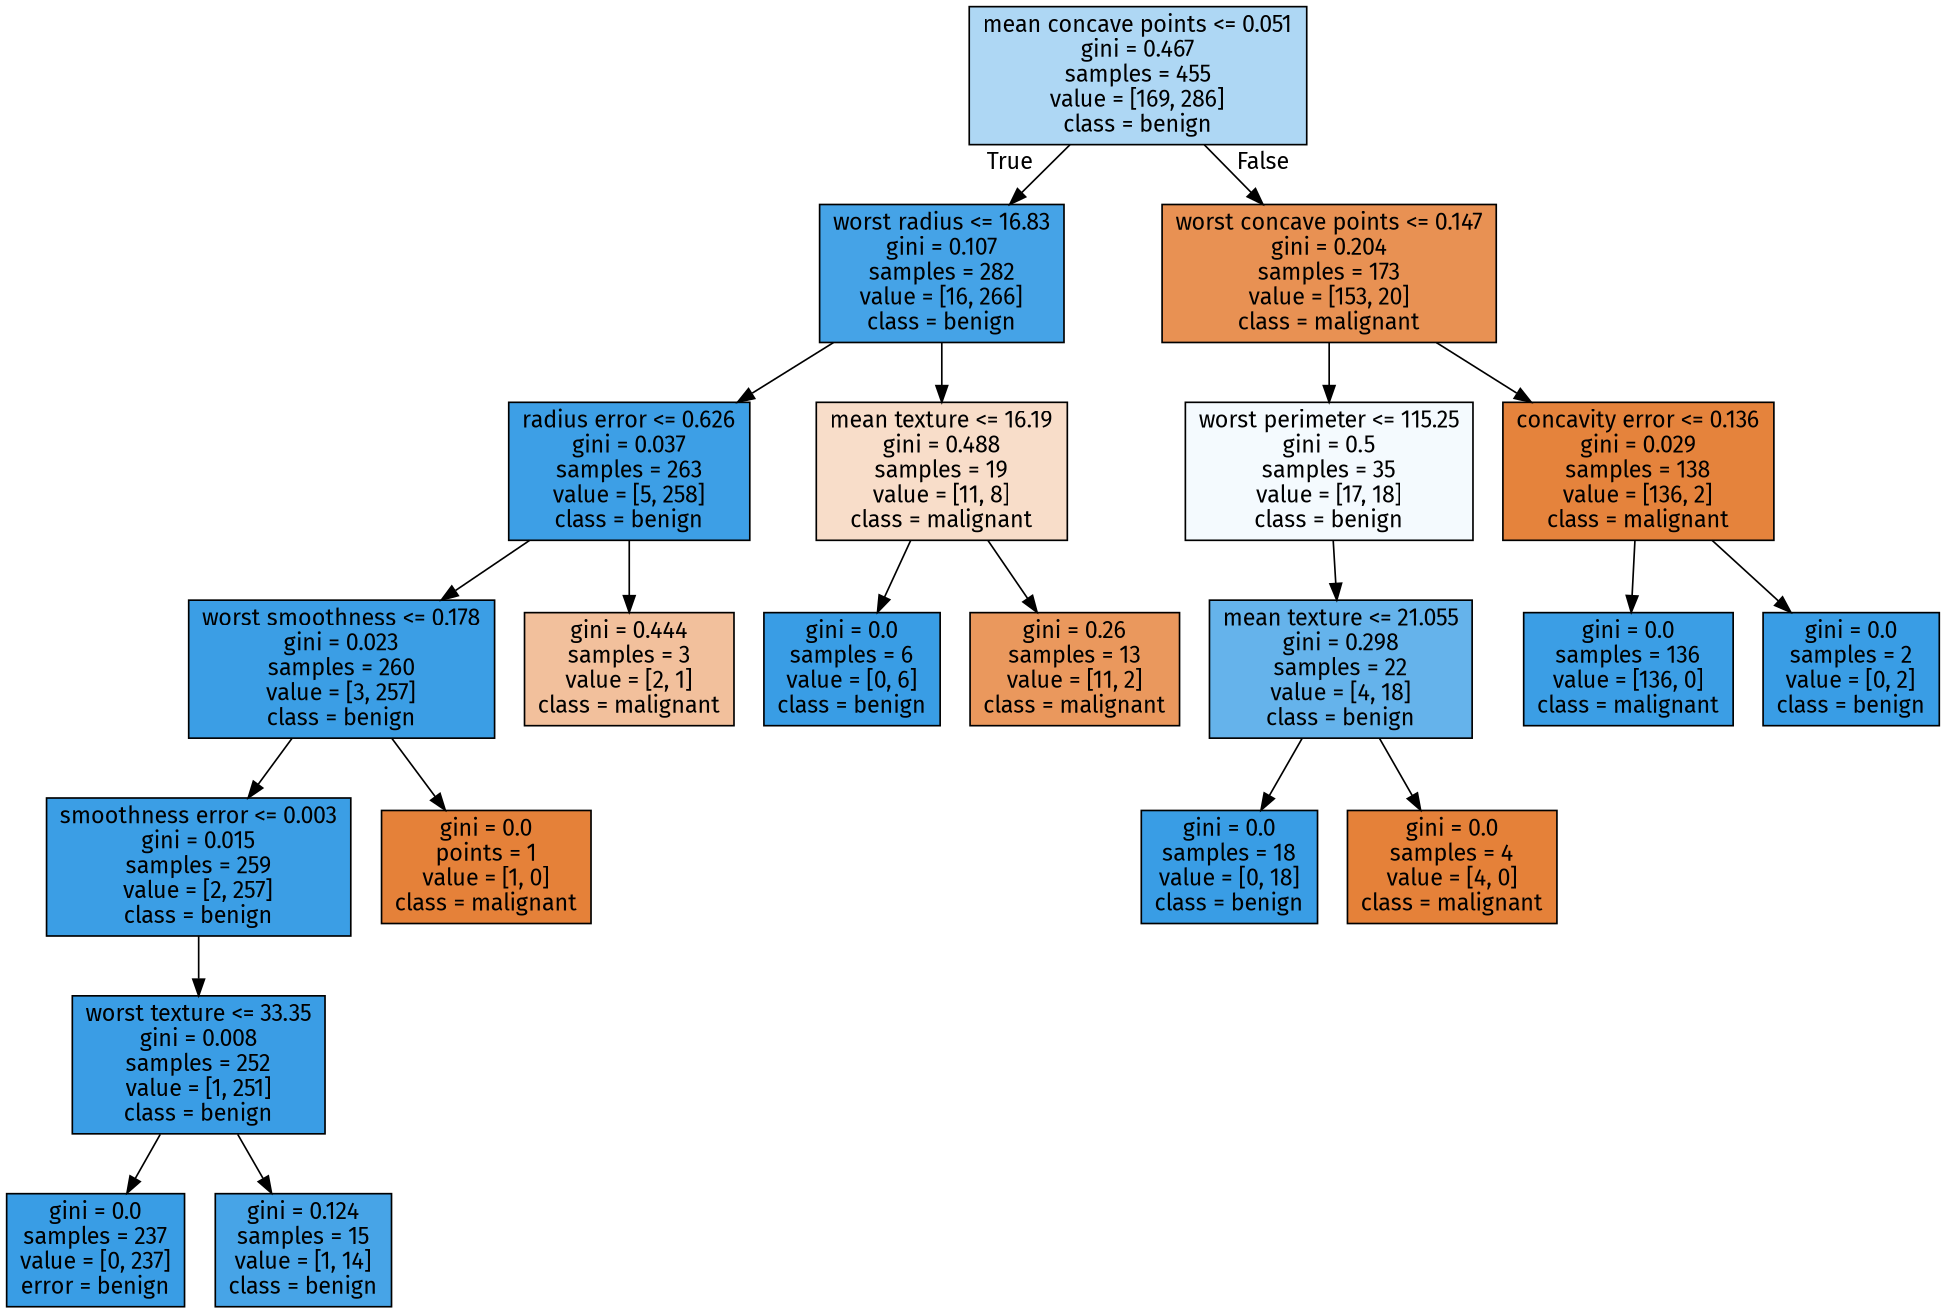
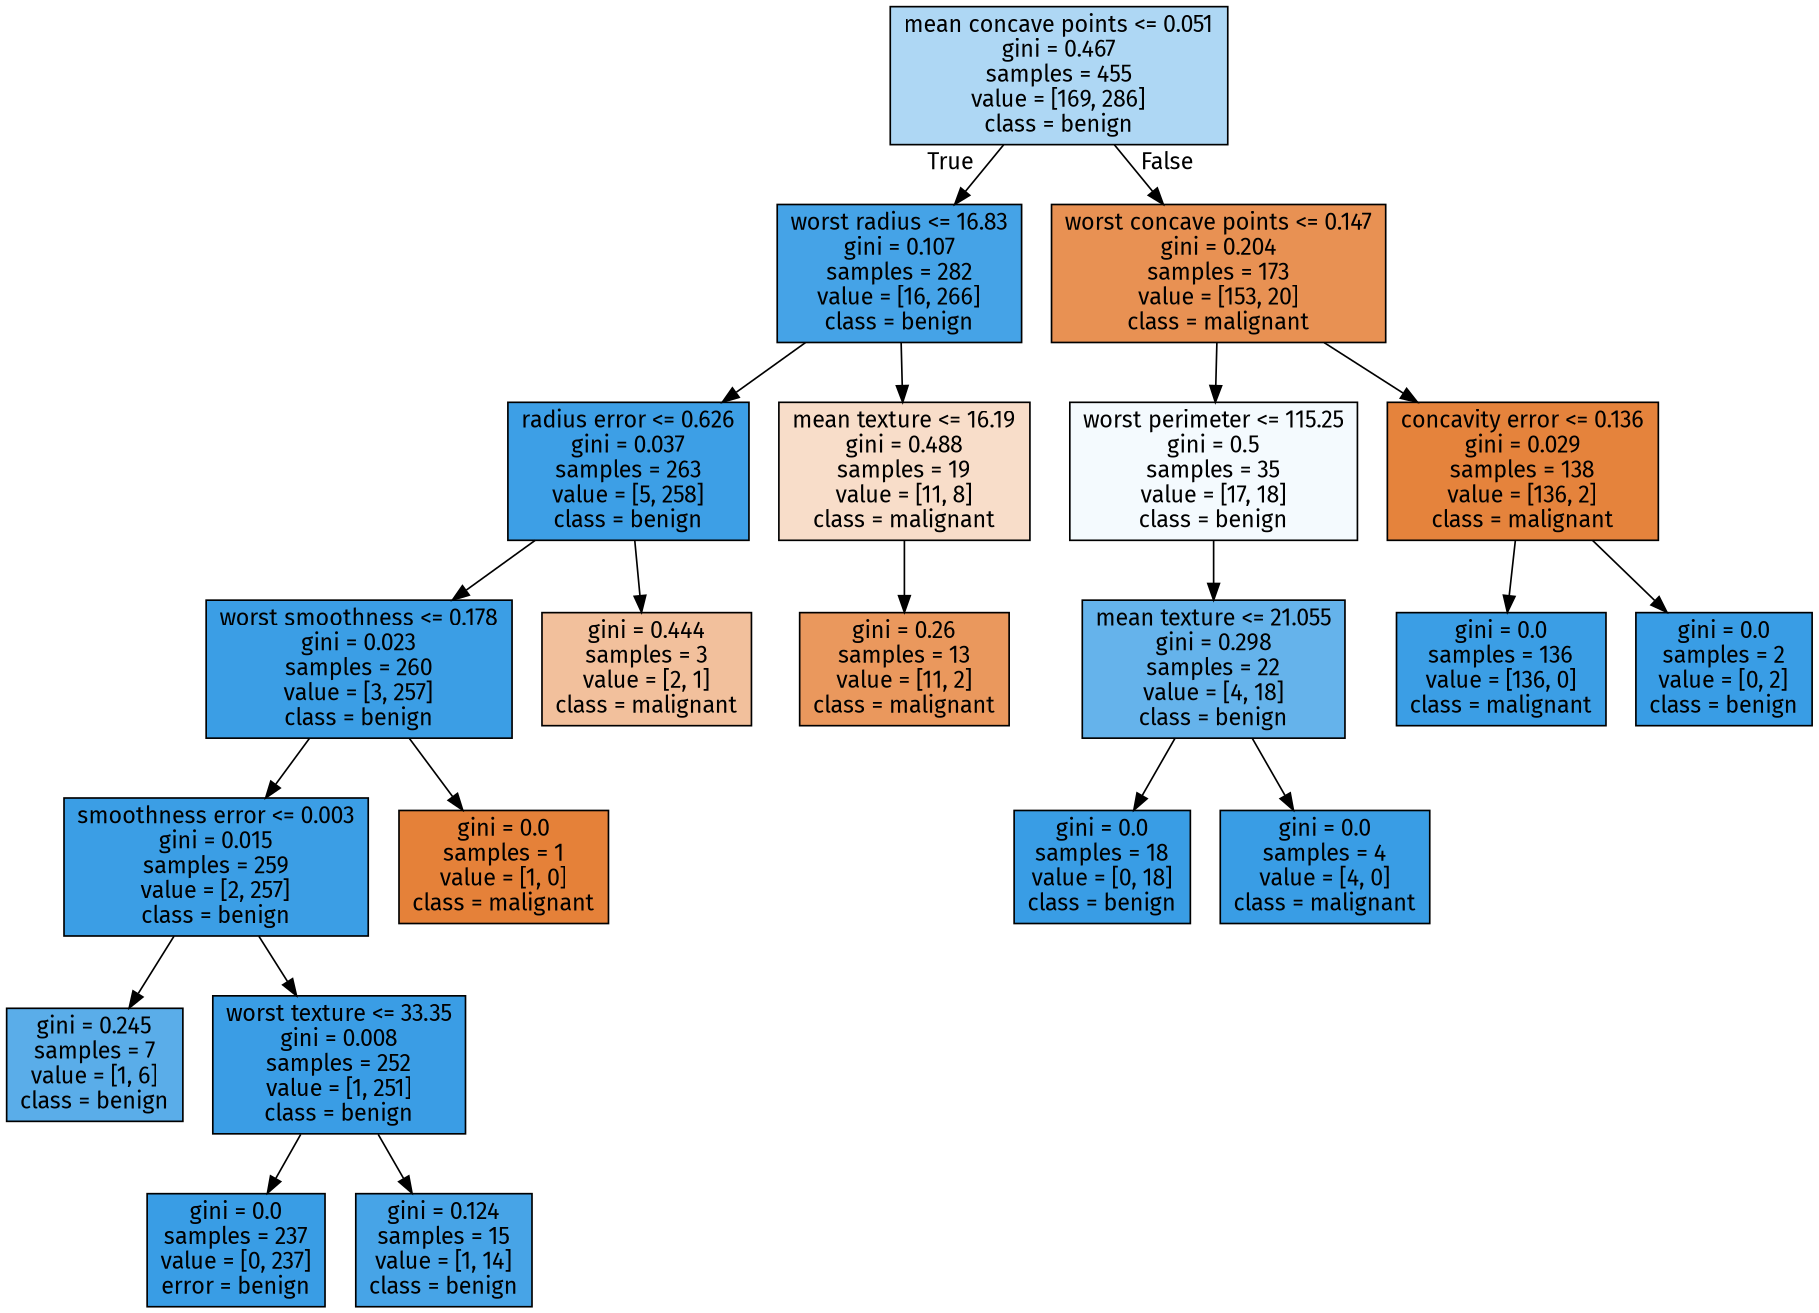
node "gini = 0.0 samples = 6 value = [0, 6] class = benign": removed
node "gini = 0.0 points = 1 value = [1, 0] class = malignant": label "gini = 0.0 points = 1 value = [1, 0] class = malignant" -> "gini = 0.0 samples = 1 value = [1, 0] class = malignant"
node "gini = 0.0 samples = 4 value = [4, 0] class = malignant": fillcolor #e58139 -> #399de5
node "gini = 0.245 samples = 7 value = [1, 6] class = benign": added
